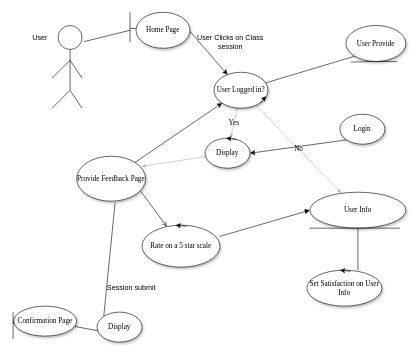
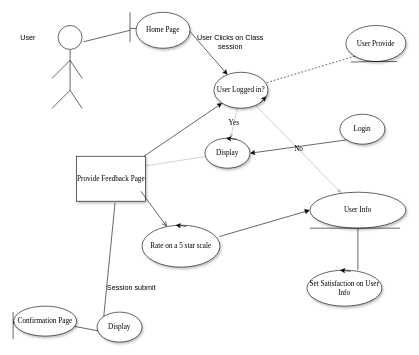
node "User": moved (40, 38) -> (28, 38)
edge "User Provide" -- "User Logged in?": style solid -> dashed
node "Provide Feedback Page": shape ellipse -> rectangle
